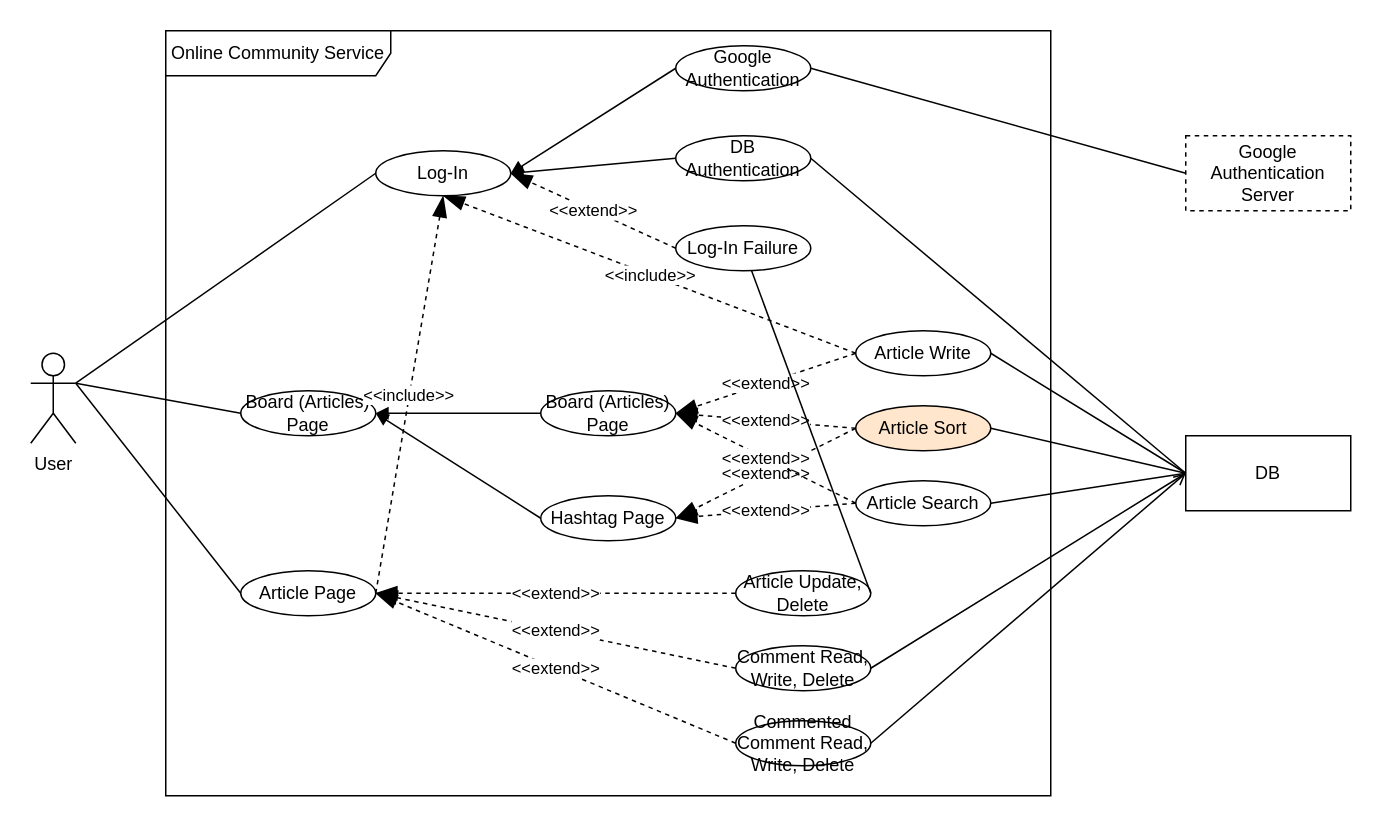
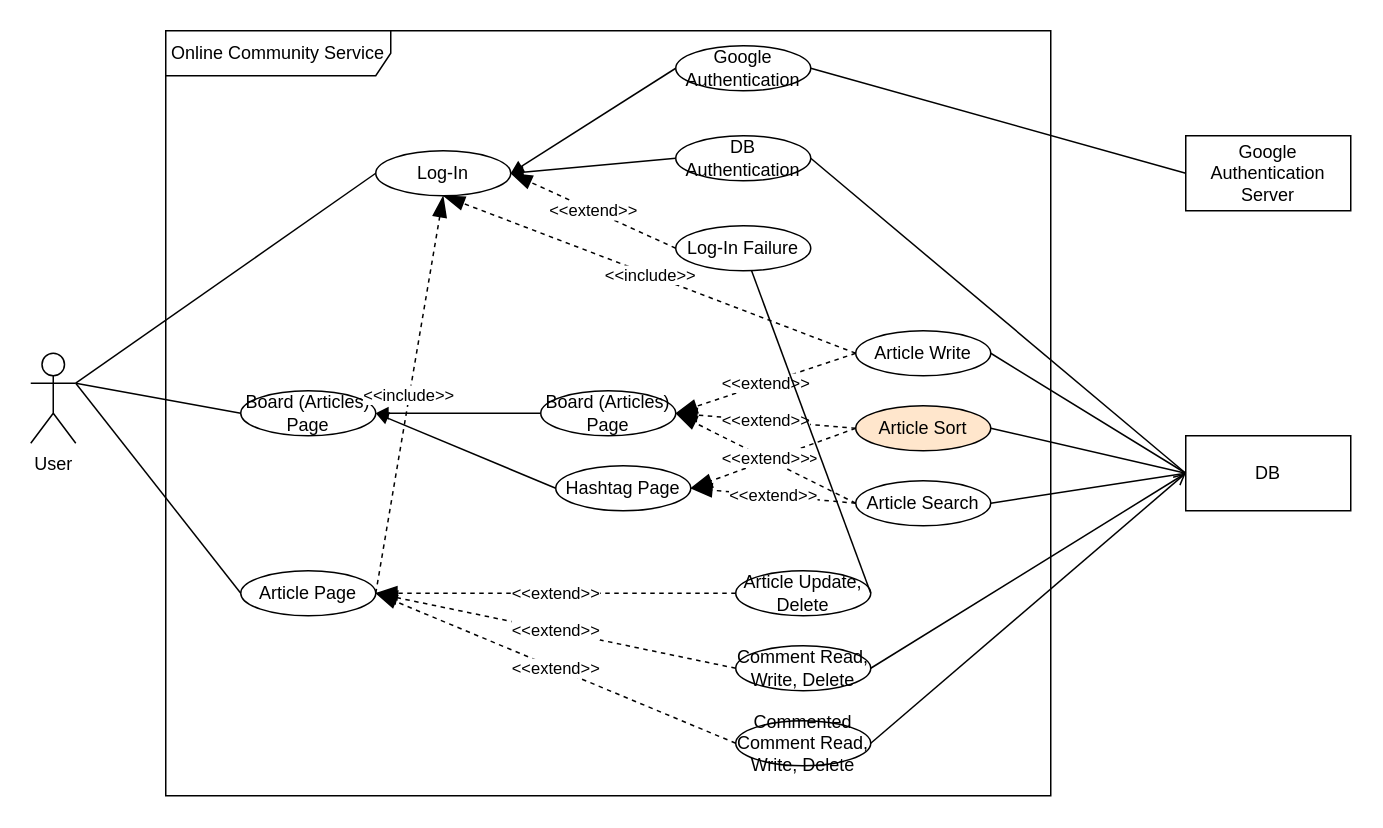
node "Google Authentication Server": style dashed -> solid
node "Hashtag Page": moved (608, 518) -> (623, 488)
